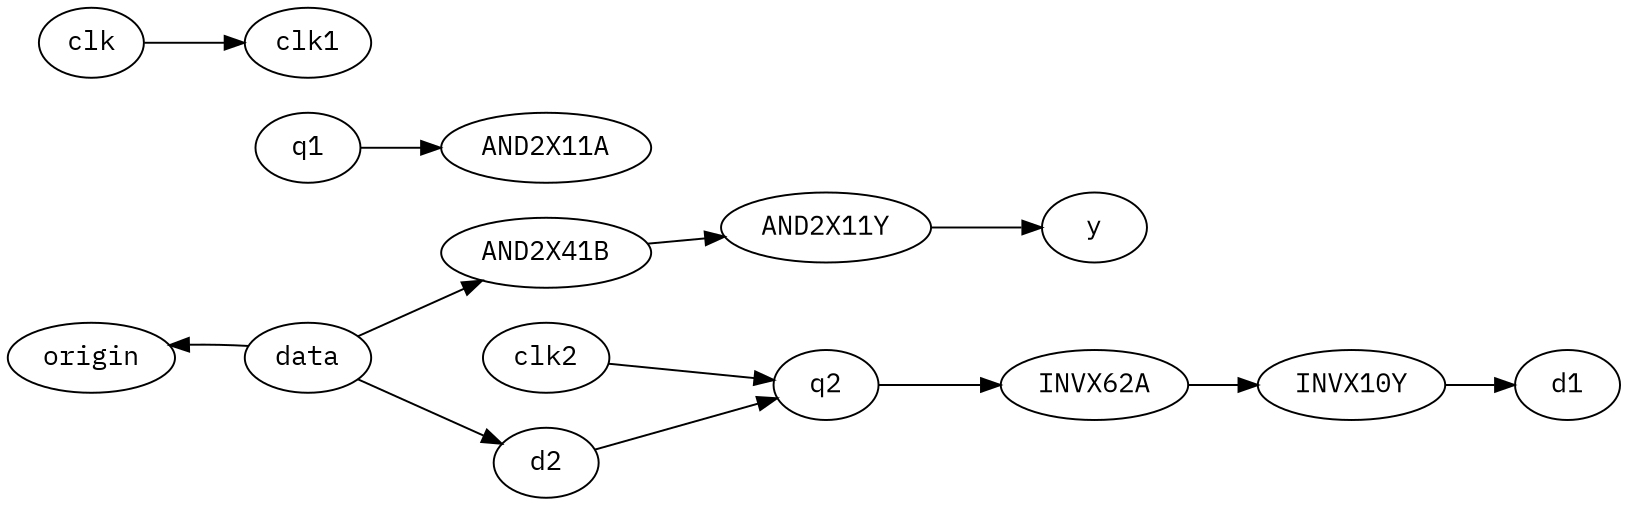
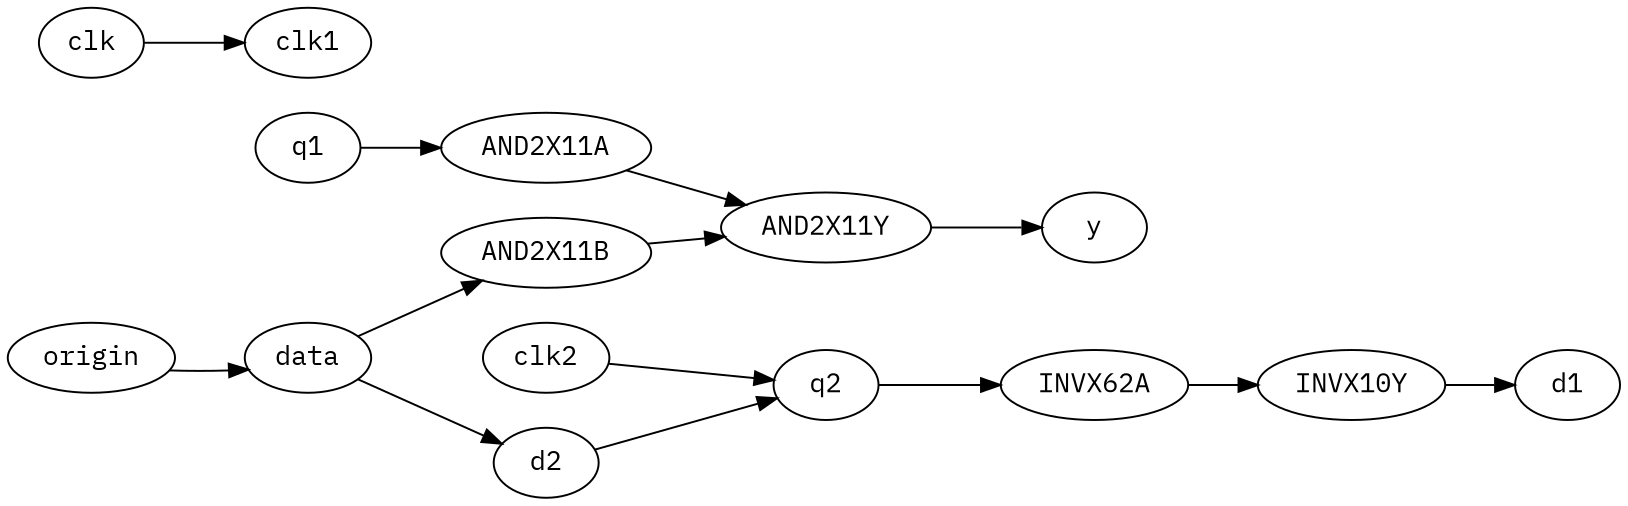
edge "AND2X11A" -> "AND2X11Y": added
node "AND2X41B": label "AND2X41B" -> "AND2X11B"
edge "data" -> "origin": reversed
